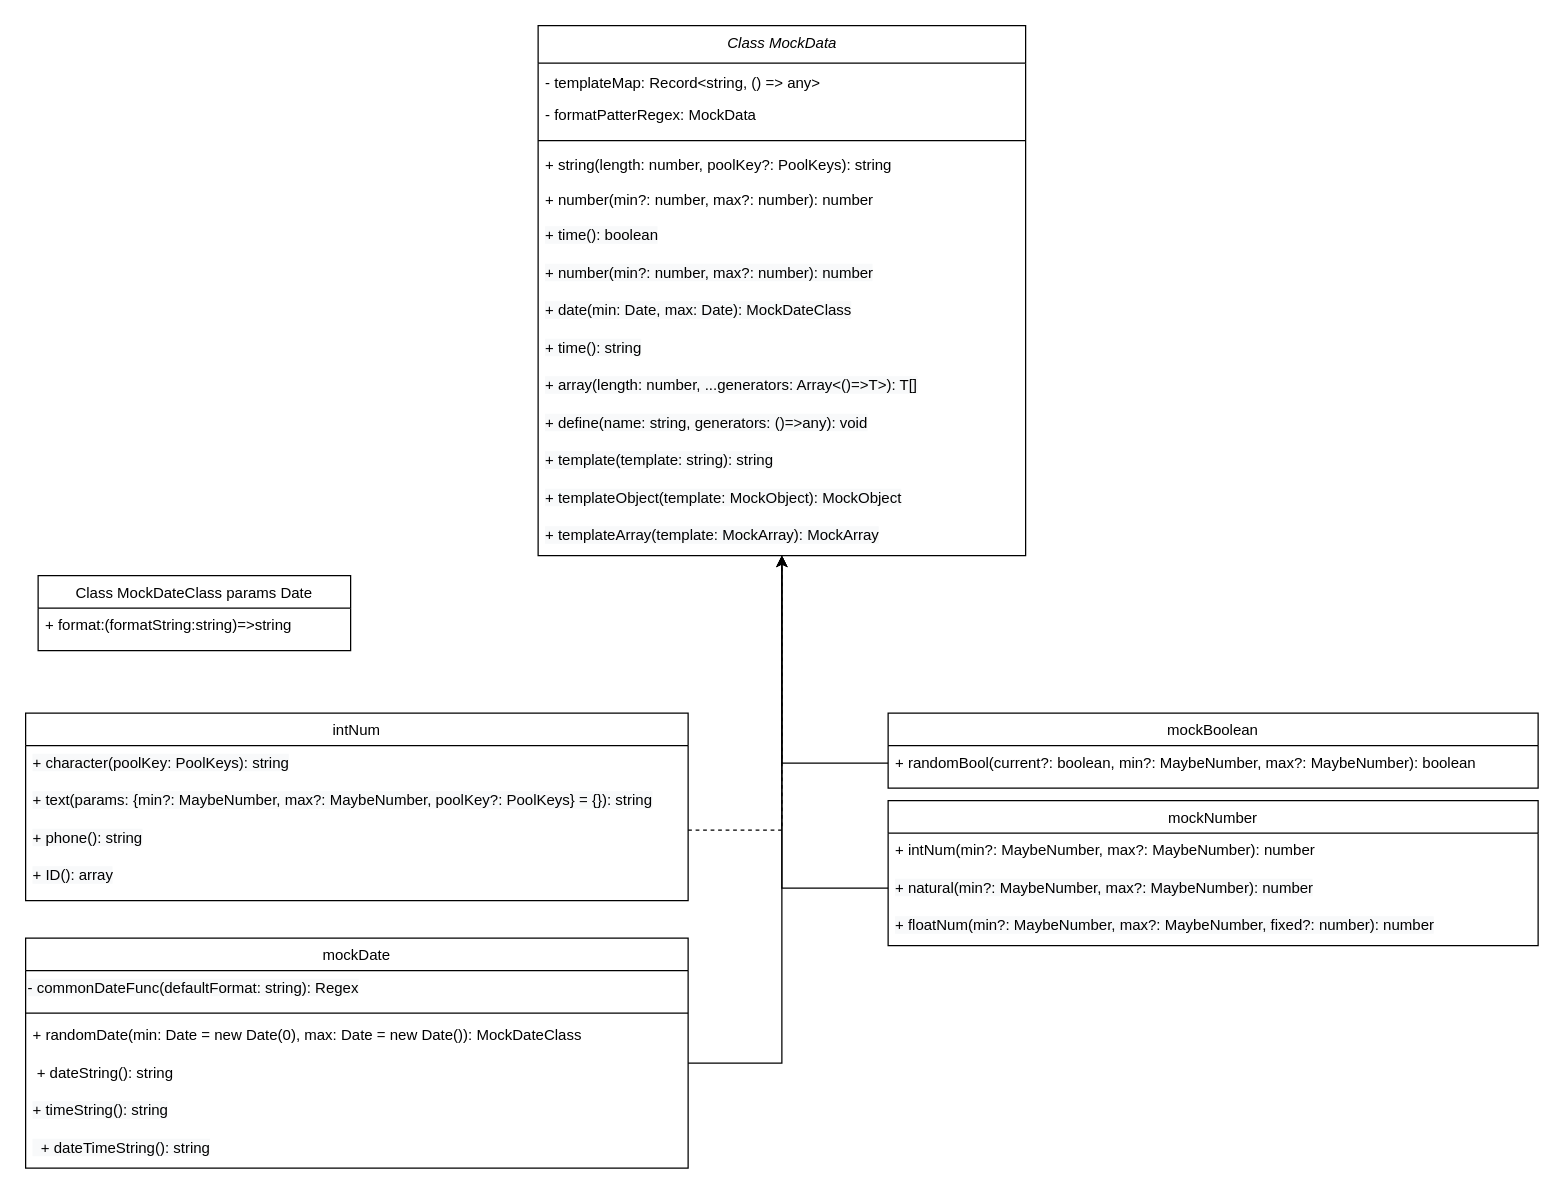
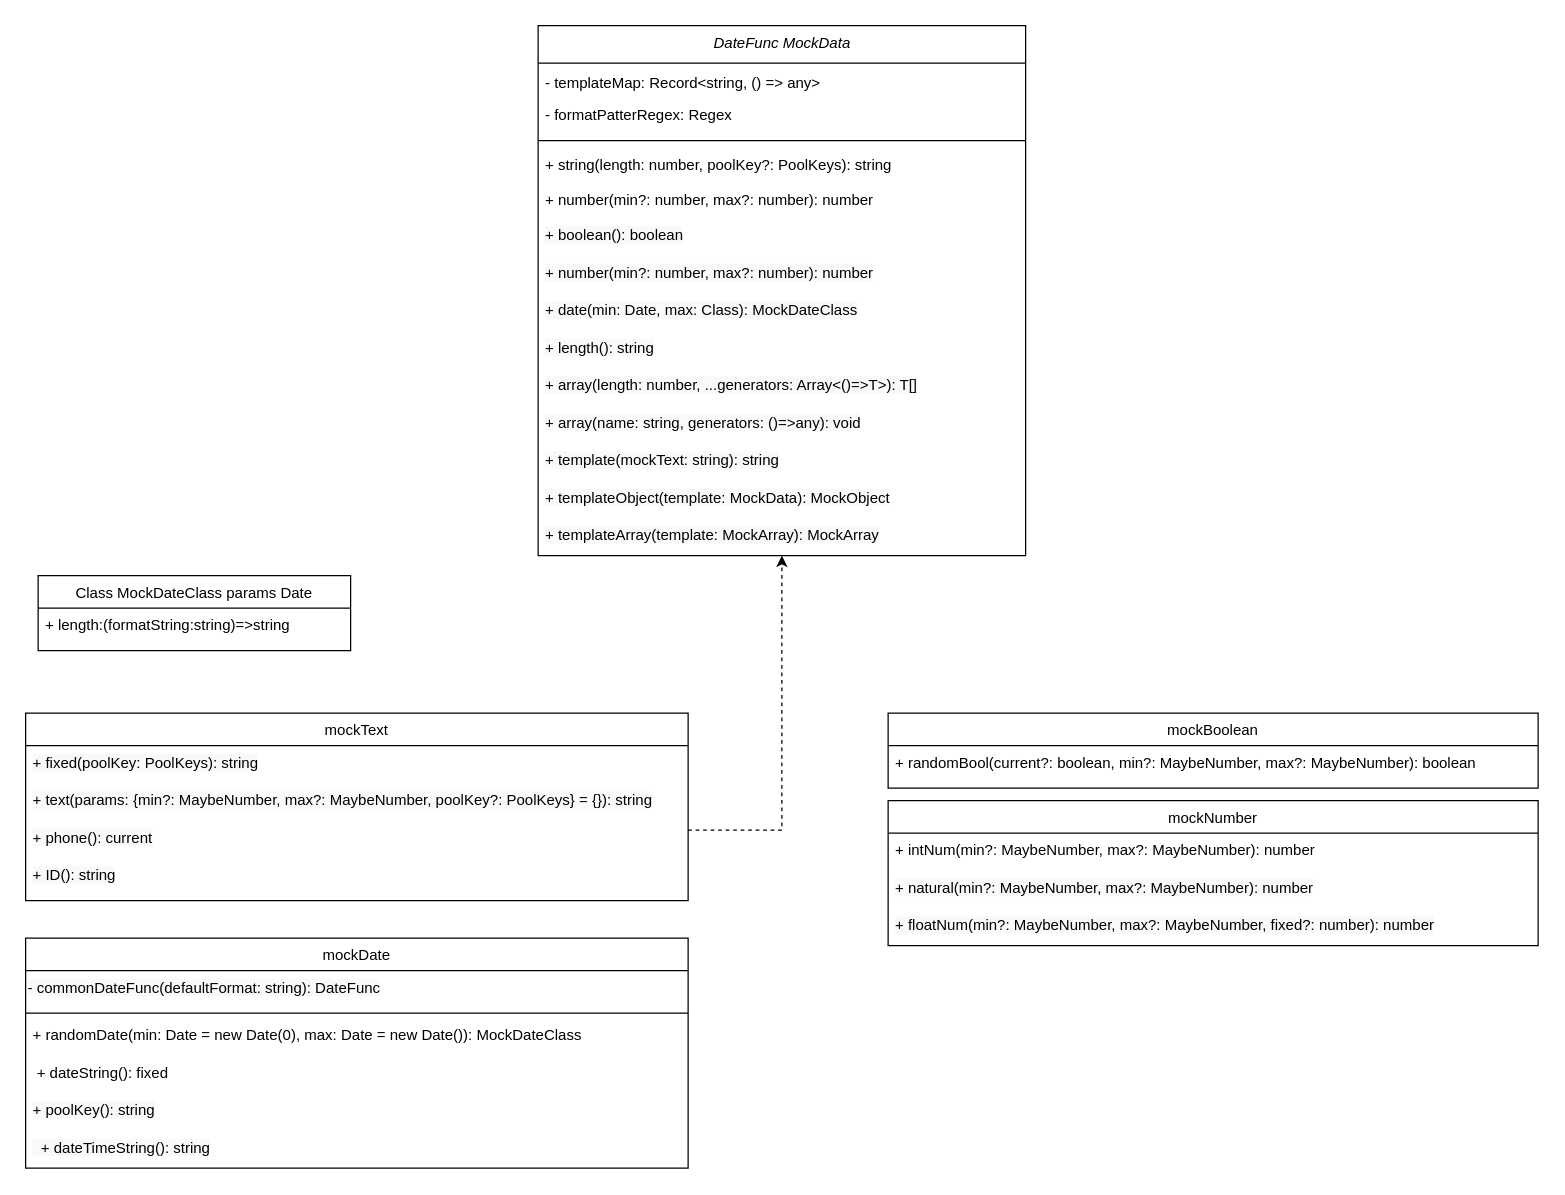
node "Class MockData": label "Class MockData" -> "DateFunc MockData"
node "- formatPatterRegex: MockData": label "- formatPatterRegex: MockData" -> "- formatPatterRegex: Regex"
node "+ time(): boolean": label "+ time(): boolean" -> "+ boolean(): boolean"
node "+ date(min: Date, max: Date): MockDateClass": label "+ date(min: Date, max: Date): MockDateClass" -> "+ date(min: Date, max: Class): MockDateClass"
node "+ time(): string": label "+ time(): string" -> "+ length(): string"
node "+ define(name: string, generators: ()=>any): void": label "+ define(name: string, generators: ()=>any): void" -> "+ array(name: string, generators: ()=>any): void"
node "+ template(template: string): string": label "+ template(template: string): string" -> "+ template(mockText: string): string"
node "+ templateObject(template: MockObject): MockObject": label "+ templateObject(template: MockObject): MockObject" -> "+ templateObject(template: MockData): MockObject"
node "+ format:(formatString:string)=>string": label "+ format:(formatString:string)=>string" -> "+ length:(formatString:string)=>string"
node "intNum": label "intNum" -> "mockText"
node "+ character(poolKey: PoolKeys): string": label "+ character(poolKey: PoolKeys): string" -> "+ fixed(poolKey: PoolKeys): string"
edge "mockBoolean" -> "+ templateArray(template: MockArray): MockArray": removed
node "+ phone(): string": label "+ phone(): string" -> "+ phone(): current"
node "+ ID(): array": label "+ ID(): array" -> "+ ID(): string"
edge "mockNumber" -> "+ templateArray(template: MockArray): MockArray": removed
node "- commonDateFunc(defaultFormat: string): Regex": label "- commonDateFunc(defaultFormat: string): Regex" -> "- commonDateFunc(defaultFormat: string): DateFunc"
edge "mockDate" -> "+ templateArray(template: MockArray): MockArray": removed
node "+ dateString(): string": label "+ dateString(): string" -> "+ dateString(): fixed"
node "+ timeString(): string": label "+ timeString(): string" -> "+ poolKey(): string"
